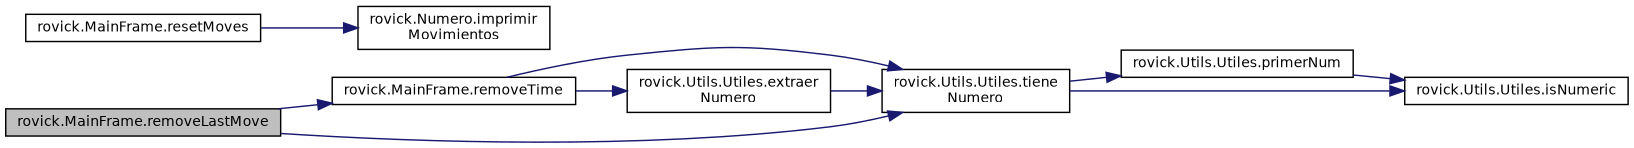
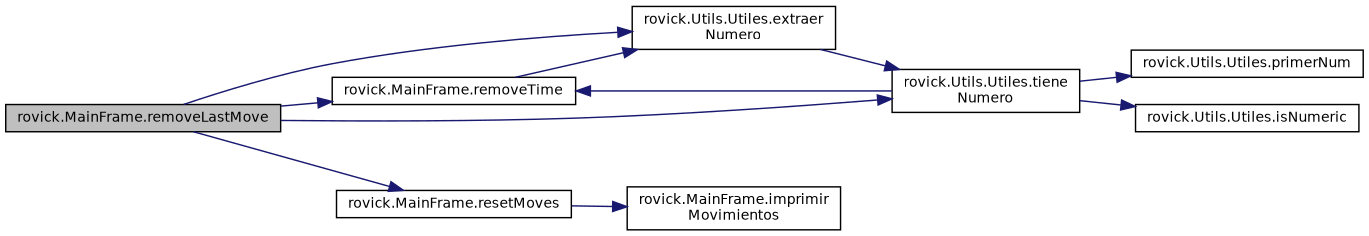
node "rovick.Numero.imprimir Movimientos": label "rovick.Numero.imprimir Movimientos" -> "rovick.MainFrame.imprimir Movimientos"
edge "rovick.MainFrame.removeTime" -> "rovick.Utils.Utiles.tiene Numero": reversed
edge "rovick.MainFrame.removeLastMove" -> "rovick.Utils.Utiles.extraer Numero": added
edge "rovick.Utils.Utiles.primerNum" -> "rovick.Utils.Utiles.isNumeric": removed
edge "rovick.MainFrame.removeLastMove" -> "rovick.MainFrame.resetMoves": added
